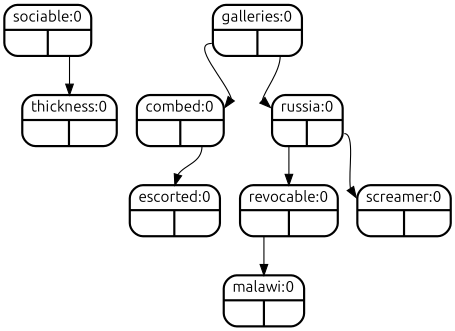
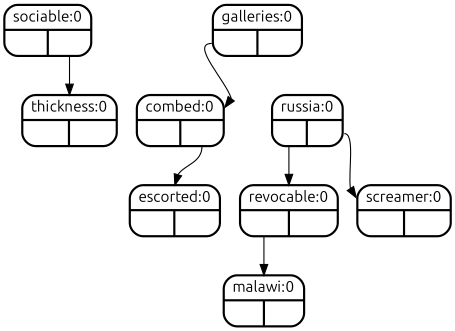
edge "galleries:0" -> "russia:0": removed
